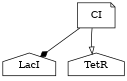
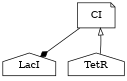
edge "CI" -> "TetR": reversed
